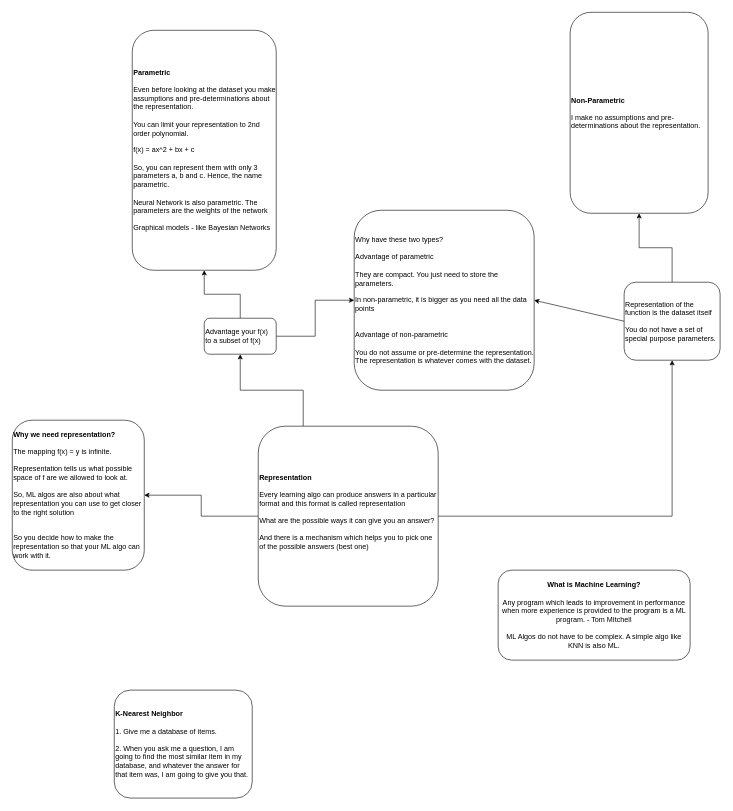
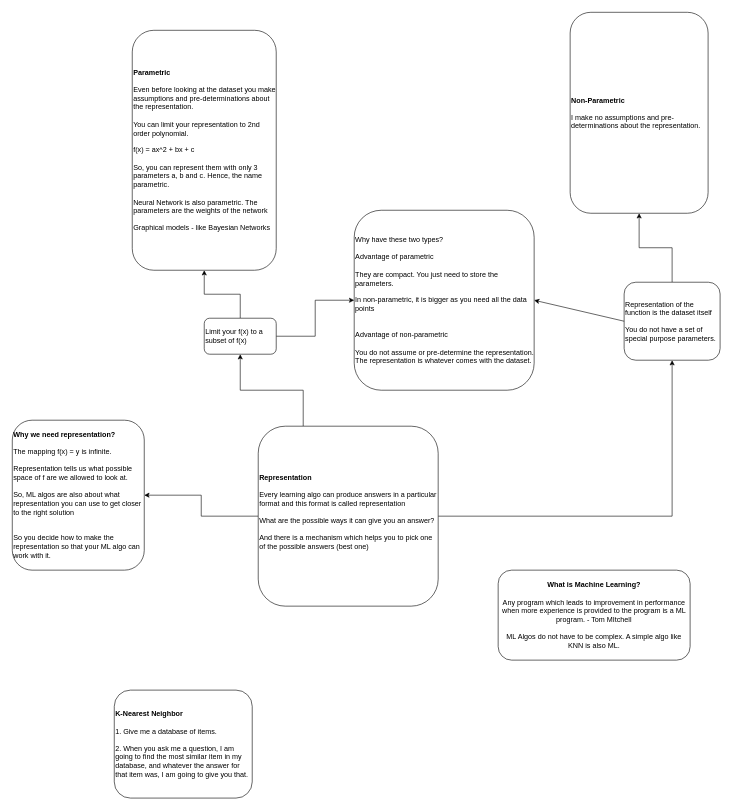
node "Advantage your f(x) to a subset of f(x)": label "Advantage your f(x) to a subset of f(x)" -> "Limit your f(x) to a subset of f(x)"
